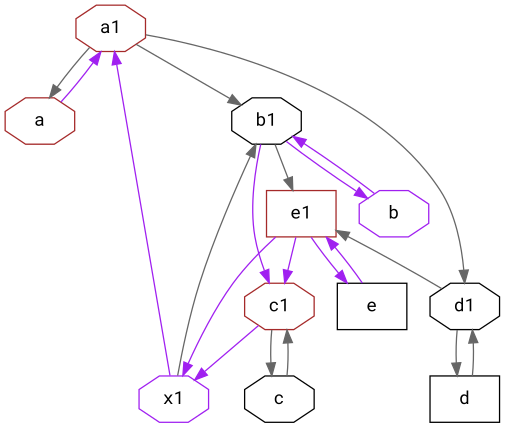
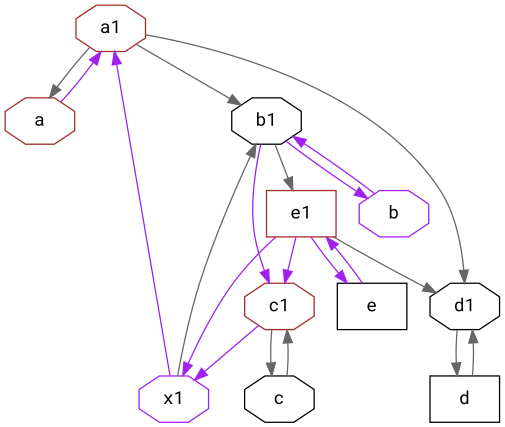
edge "d1" -> "e1": reversed
